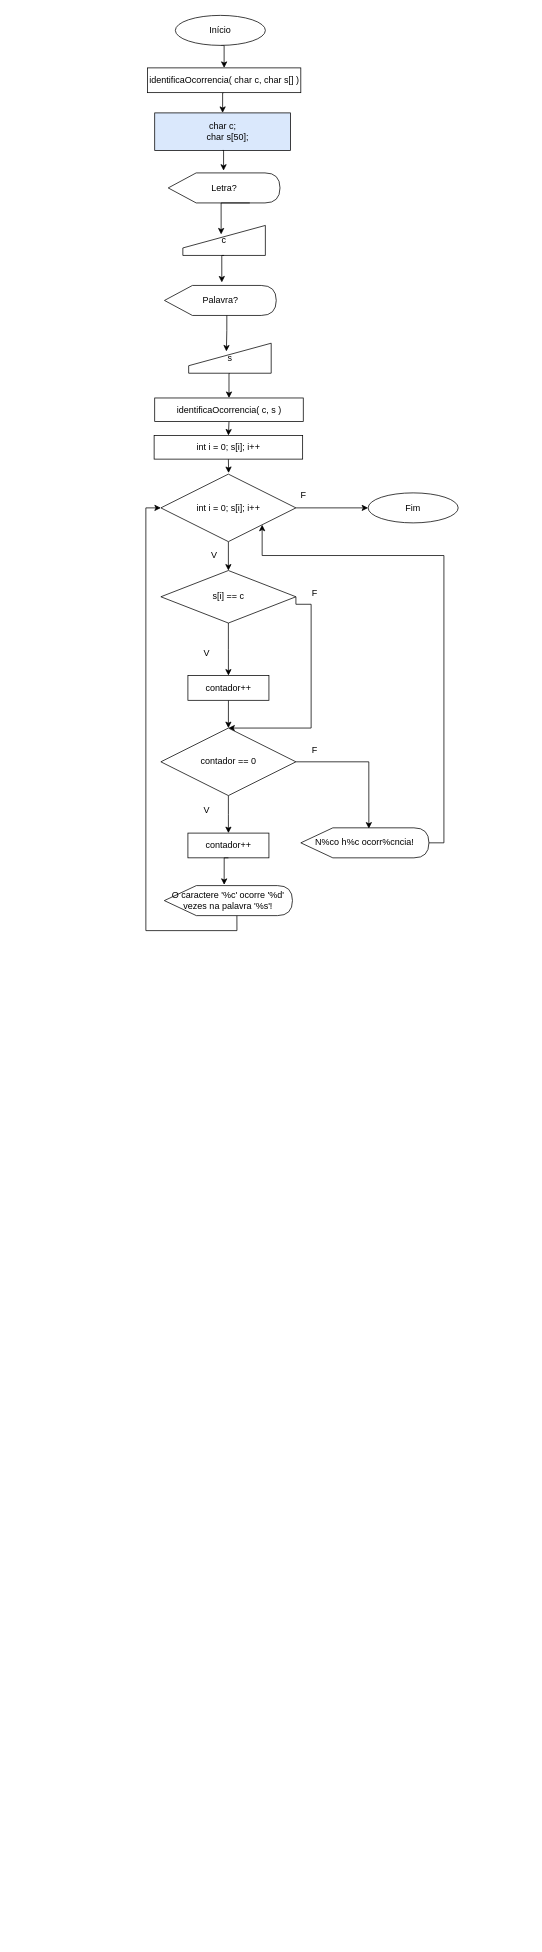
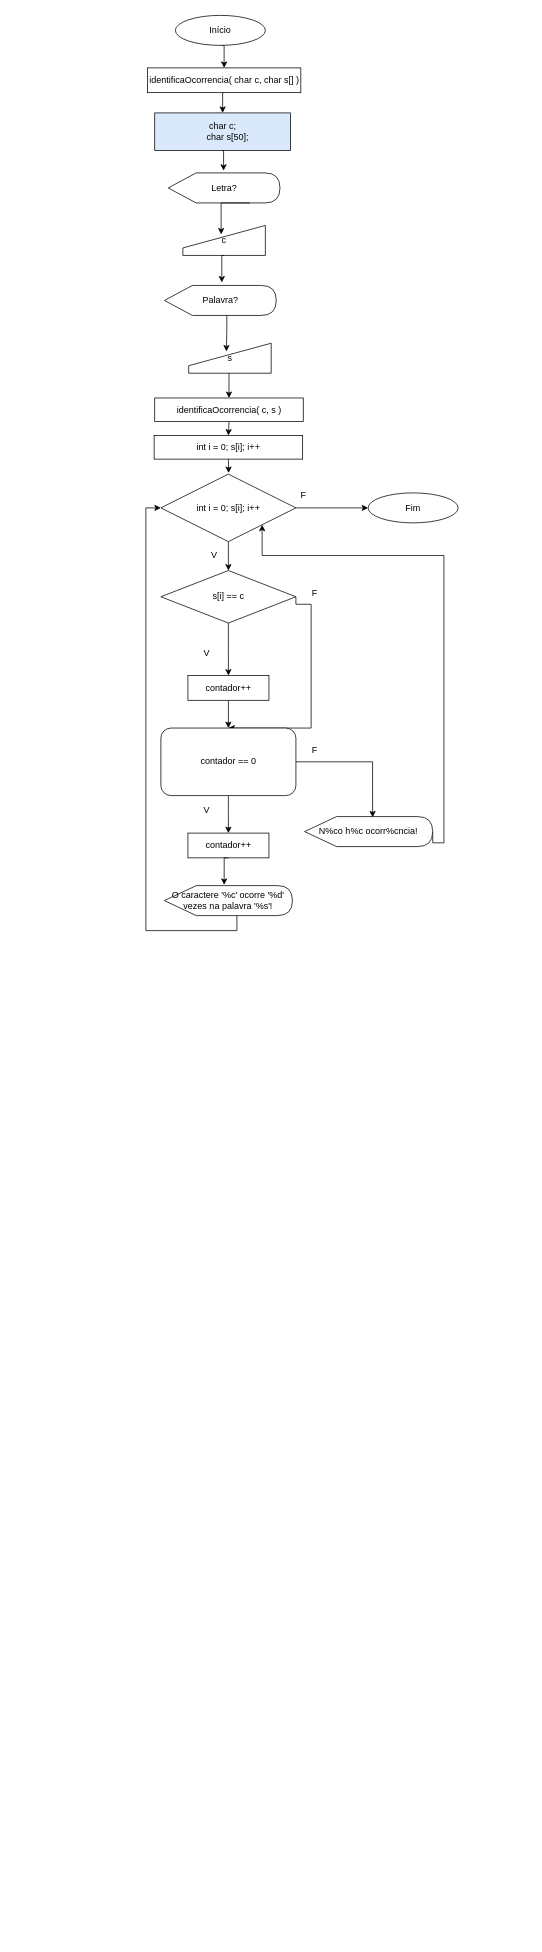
node "contador == 0": shape diamond -> rounded rectangle
node "N%co h%c ocorr%cncia!": moved (365, 843) -> (368, 831)
